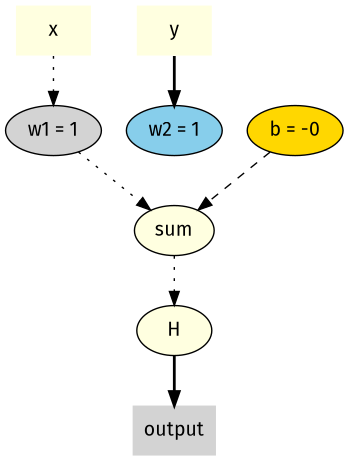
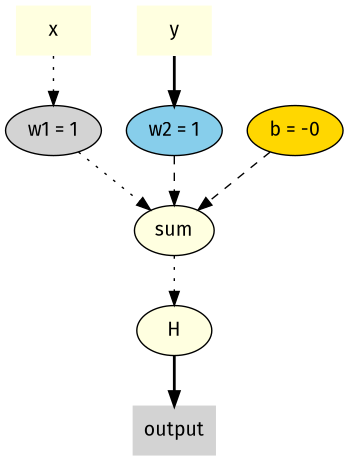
edge "w2 = 1" -> "sum": added
